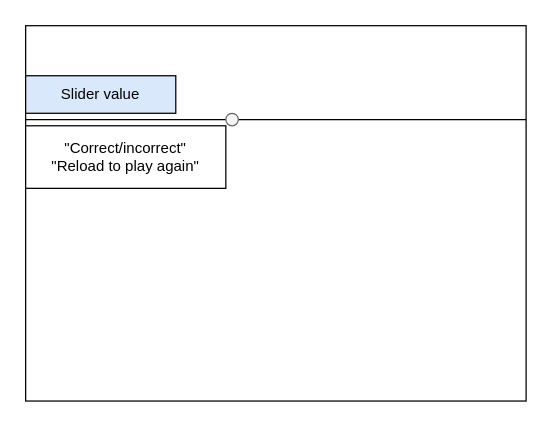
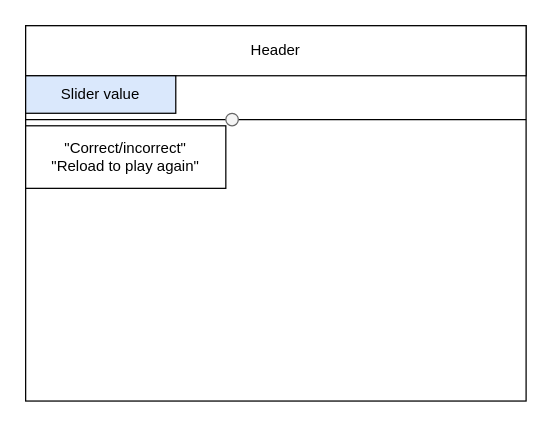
node "Header": added
